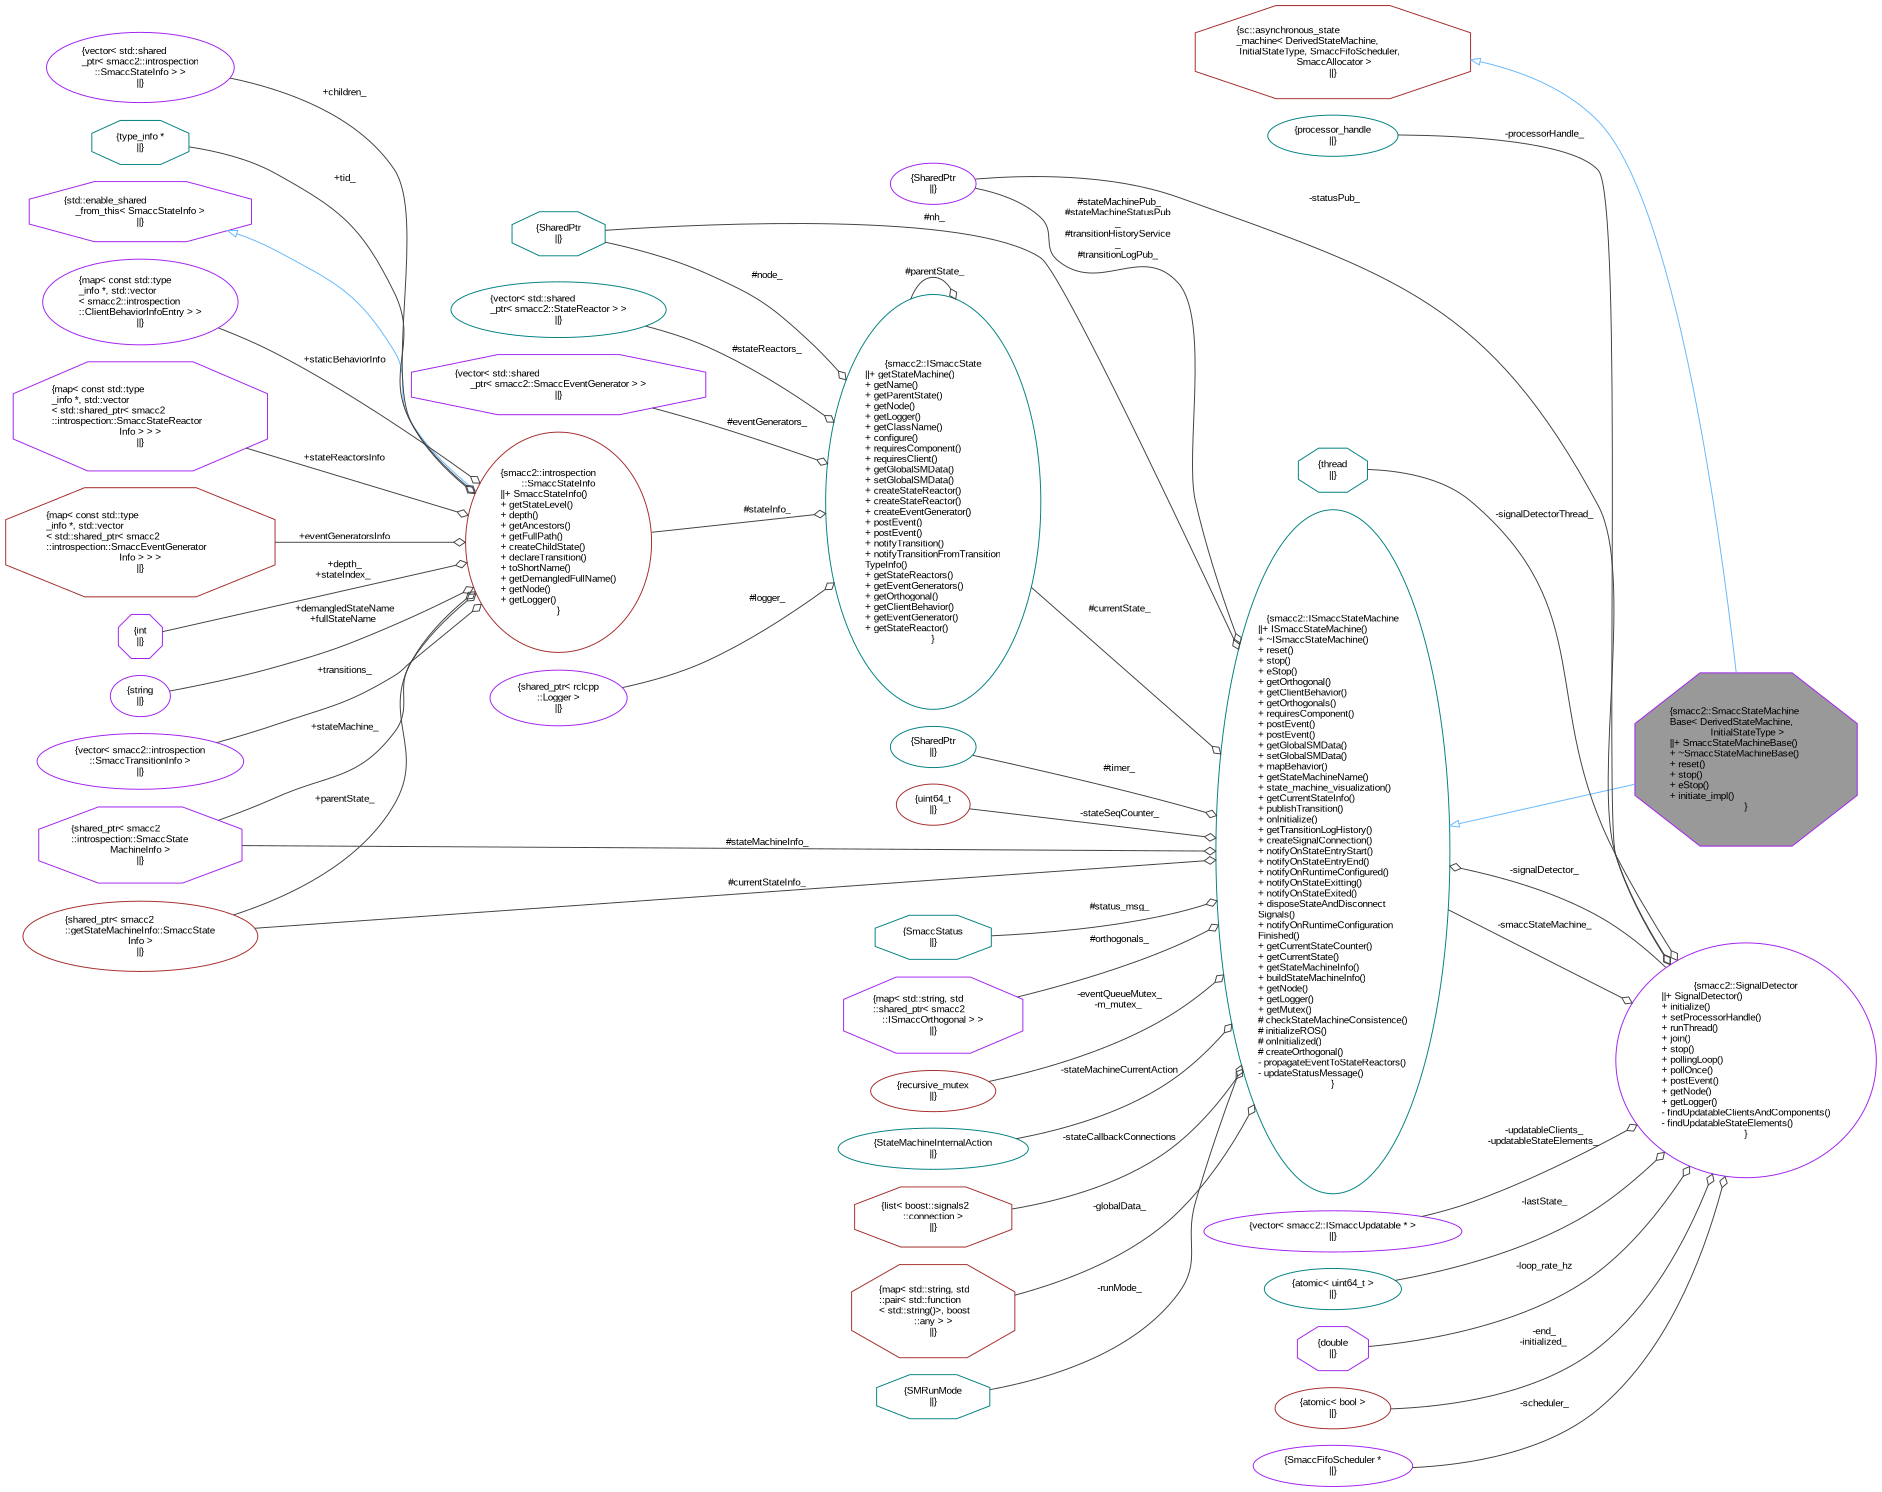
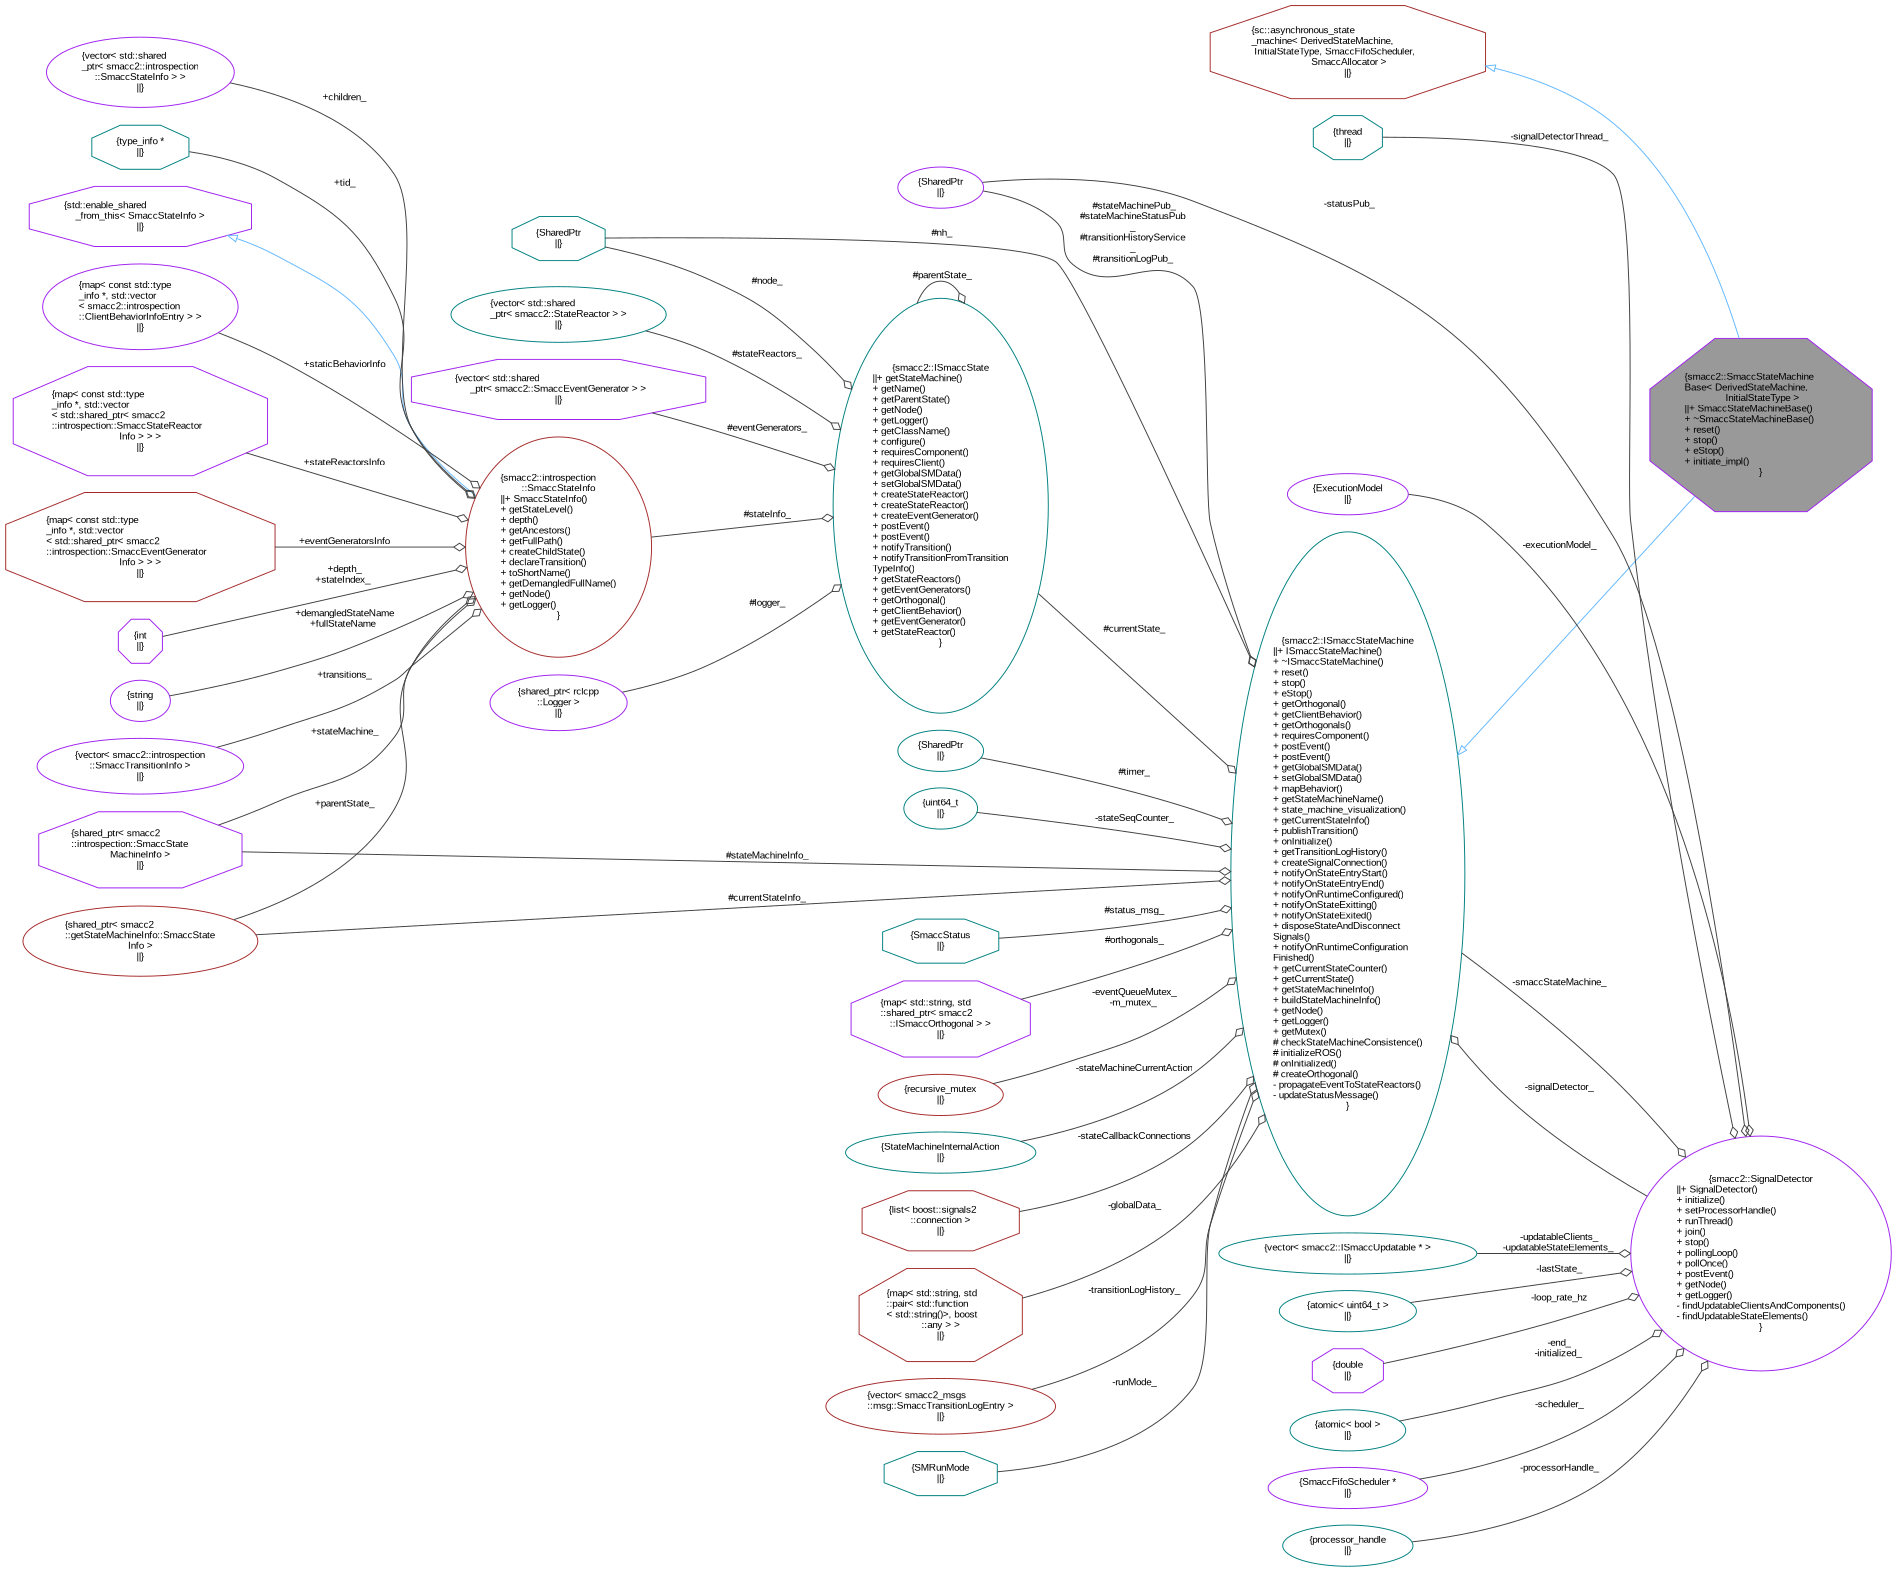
node "{ExecutionModel ||}": added
node "{uint64_t ||}": color brown -> teal
node "{vector< smacc2::ISmaccUpdatable * > ||}": color purple -> teal
node "{vector< smacc2_msgs ::msg::SmaccTransitionLogEntry > ||}": added
node "{atomic< bool > ||}": color brown -> teal
